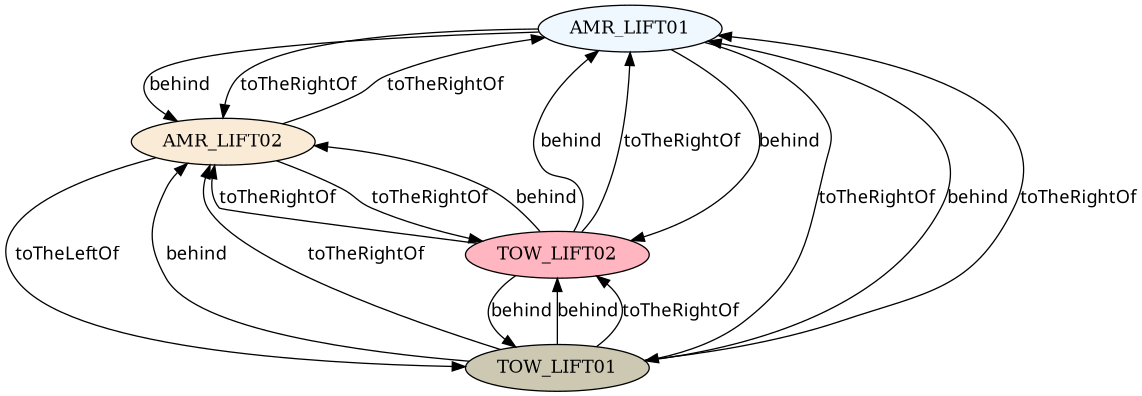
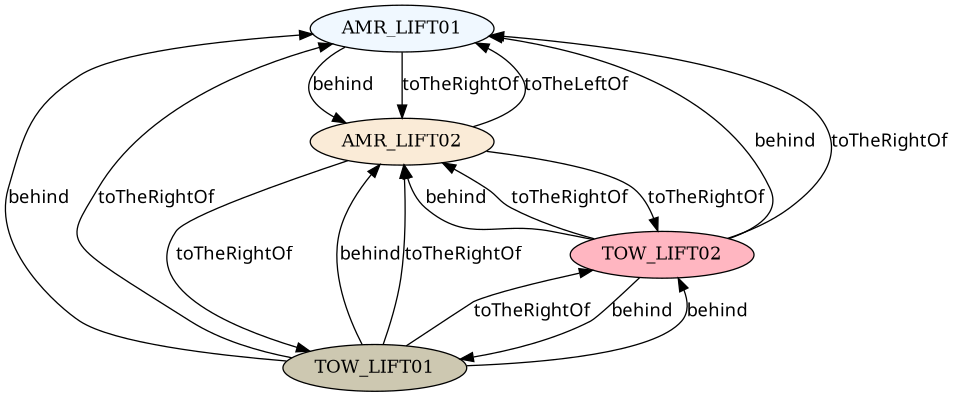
edge "AMR_LIFT02" -> "AMR_LIFT01": label "toTheRightOf" -> "toTheLeftOf"
edge "AMR_LIFT01" -> "TOW_LIFT02": removed, label "behind"
edge "AMR_LIFT01" -> "TOW_LIFT01": removed, label "toTheRightOf"
edge "AMR_LIFT02" -> "TOW_LIFT01": label "toTheLeftOf" -> "toTheRightOf"
